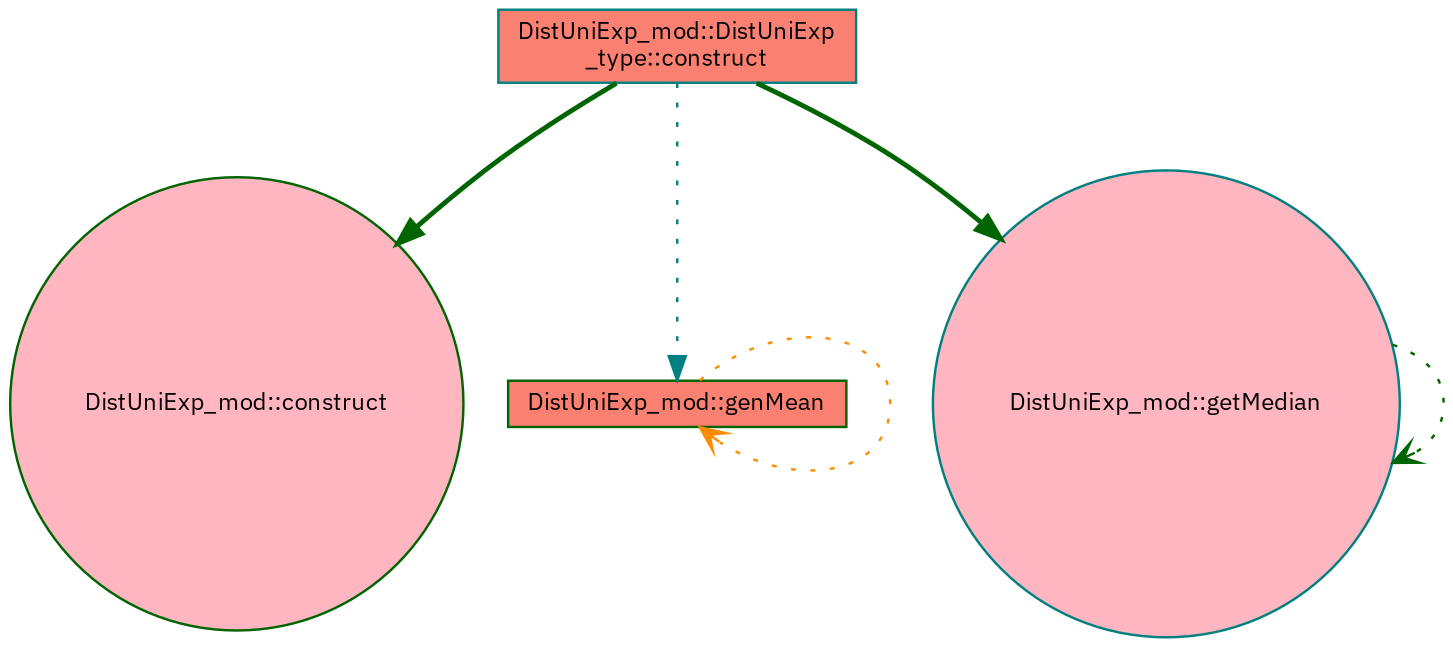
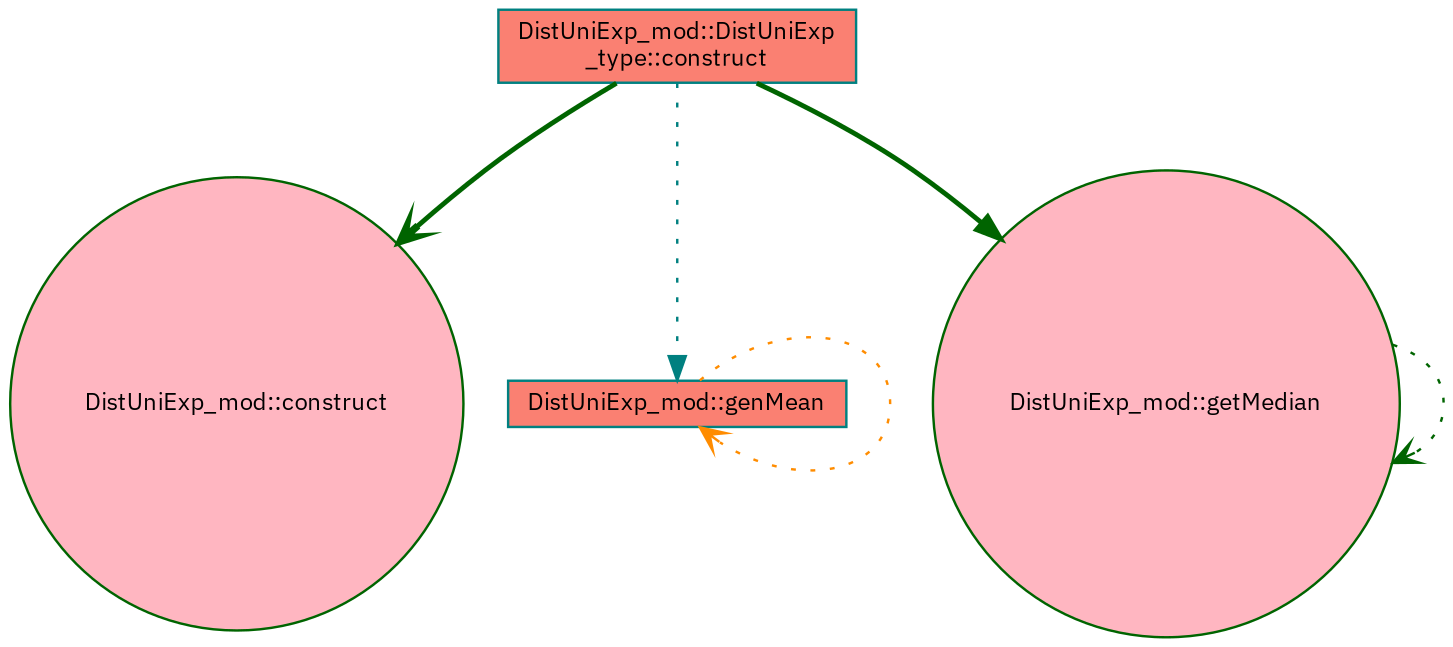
edge "DistUniExp_mod::DistUniExp _type::construct" -> "DistUniExp_mod::construct": arrowhead normal -> vee
node "DistUniExp_mod::genMean": color darkgreen -> teal
node "DistUniExp_mod::getMedian": color teal -> darkgreen
